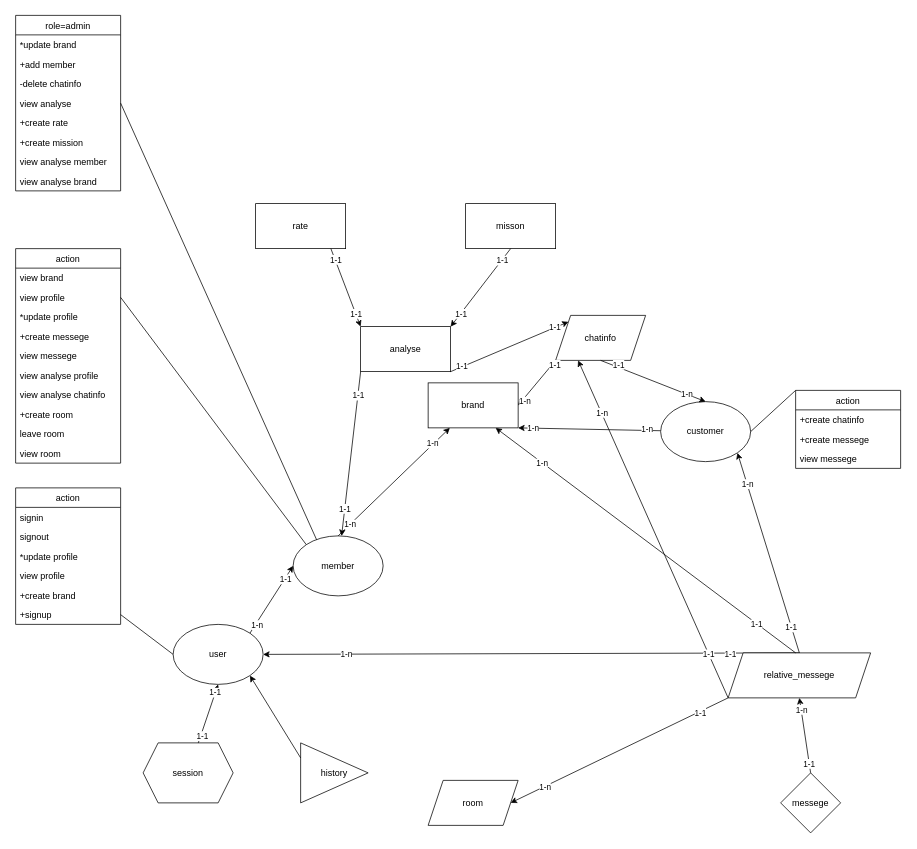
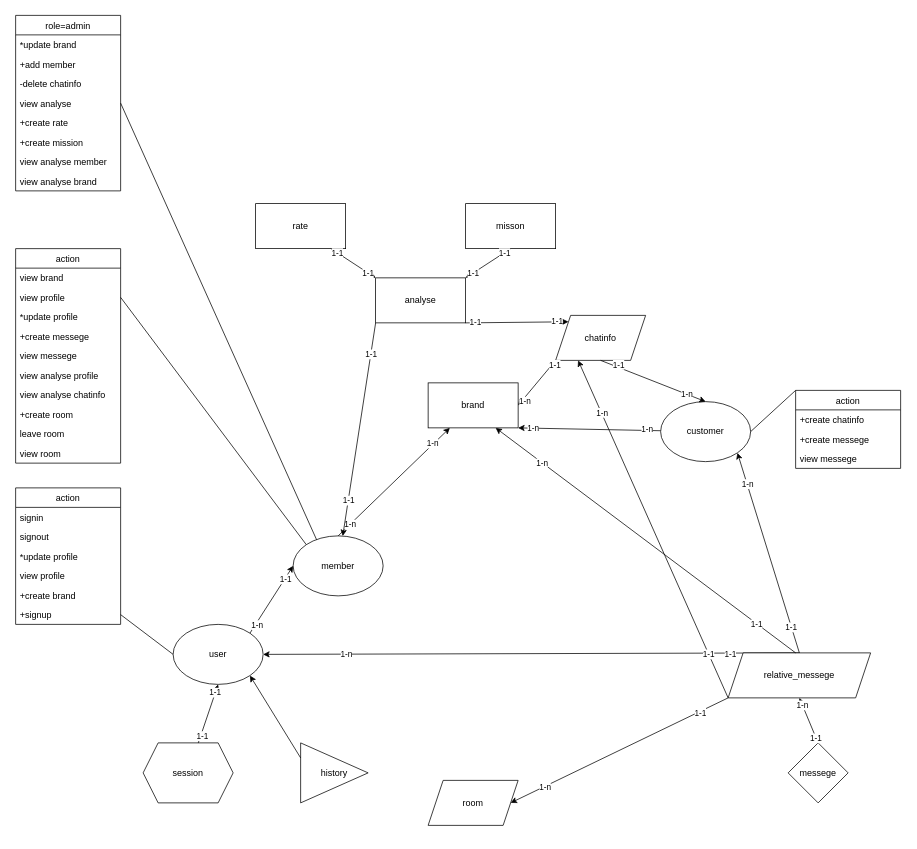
node "analyse": moved (405, 349) -> (420, 300)
node "messege": moved (810, 803) -> (818, 773)
